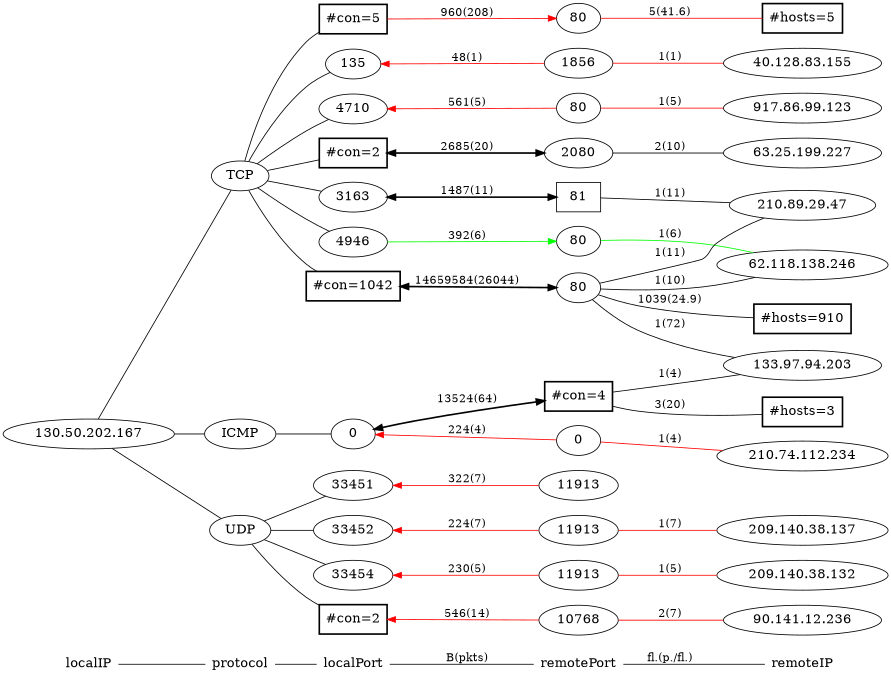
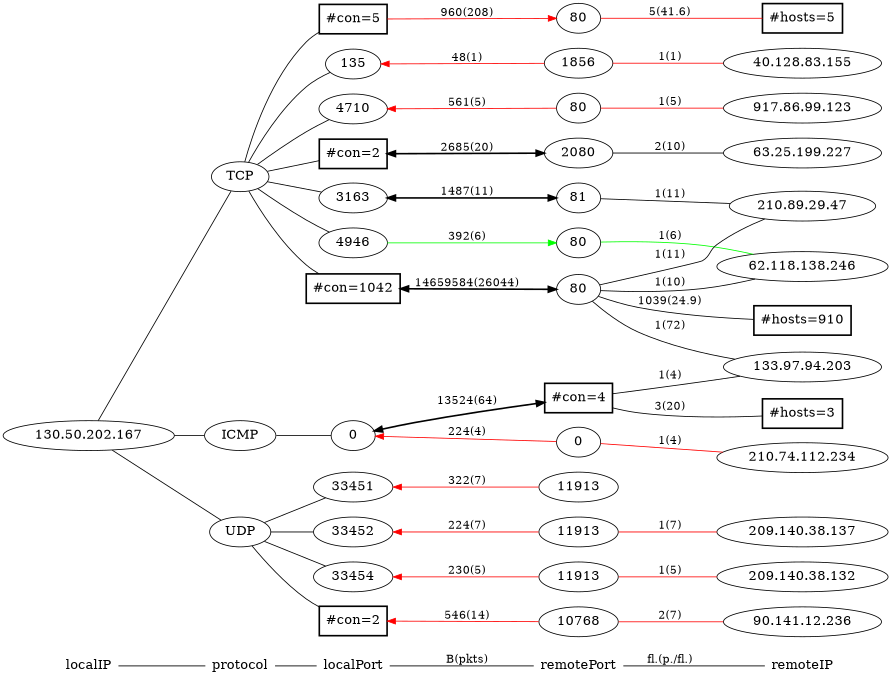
node "81": shape box -> ellipse
